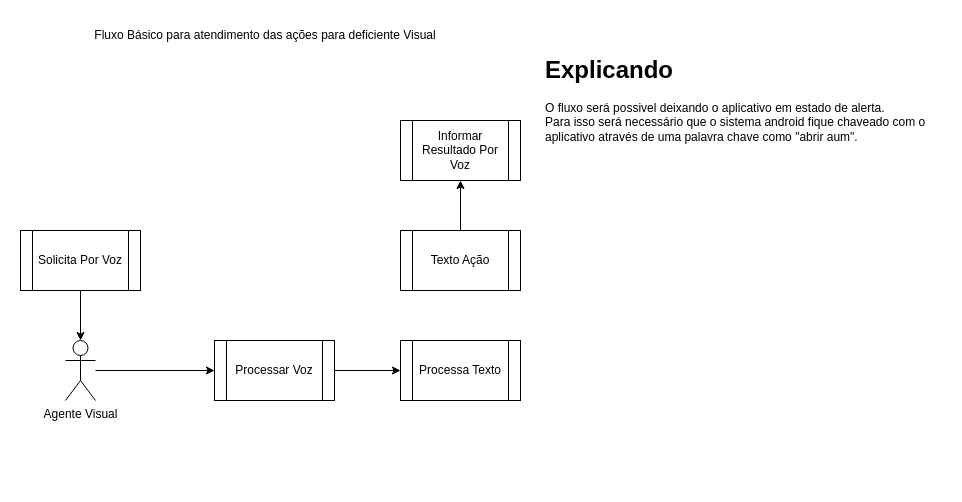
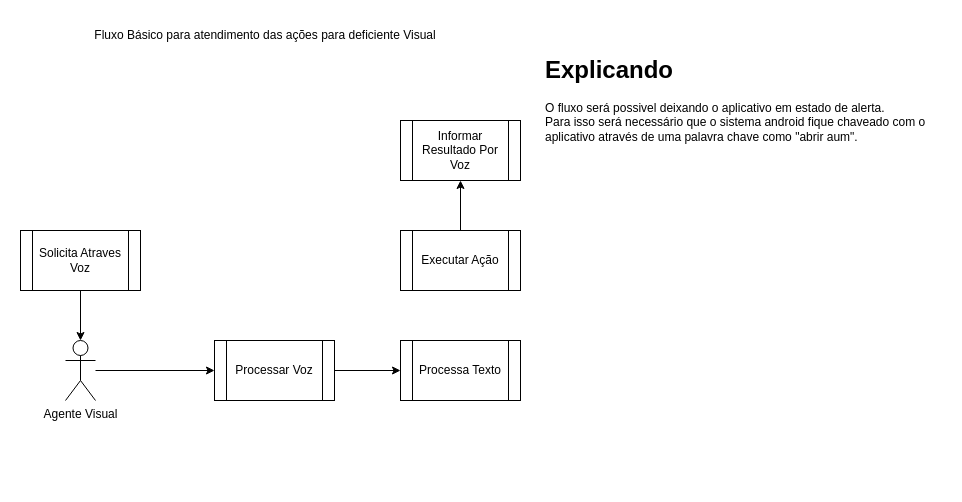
node "Solicita Por Voz": label "Solicita Por Voz" -> "Solicita Atraves Voz"
node "Texto Ação": label "Texto Ação" -> "Executar Ação"
